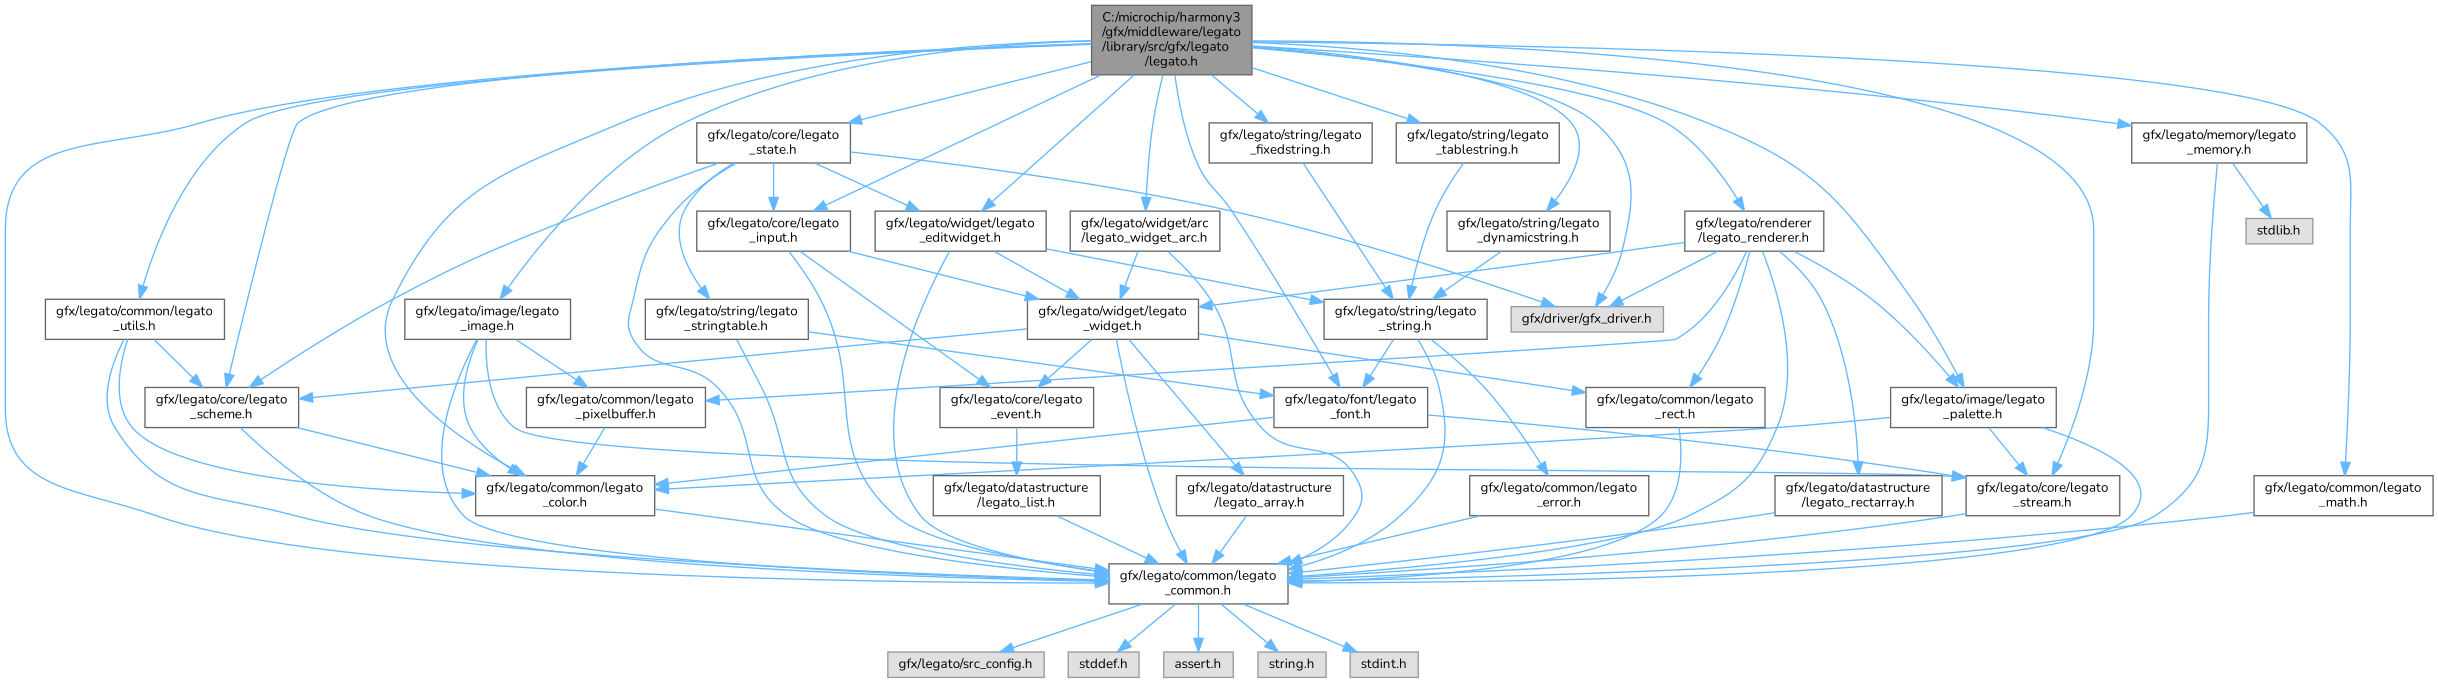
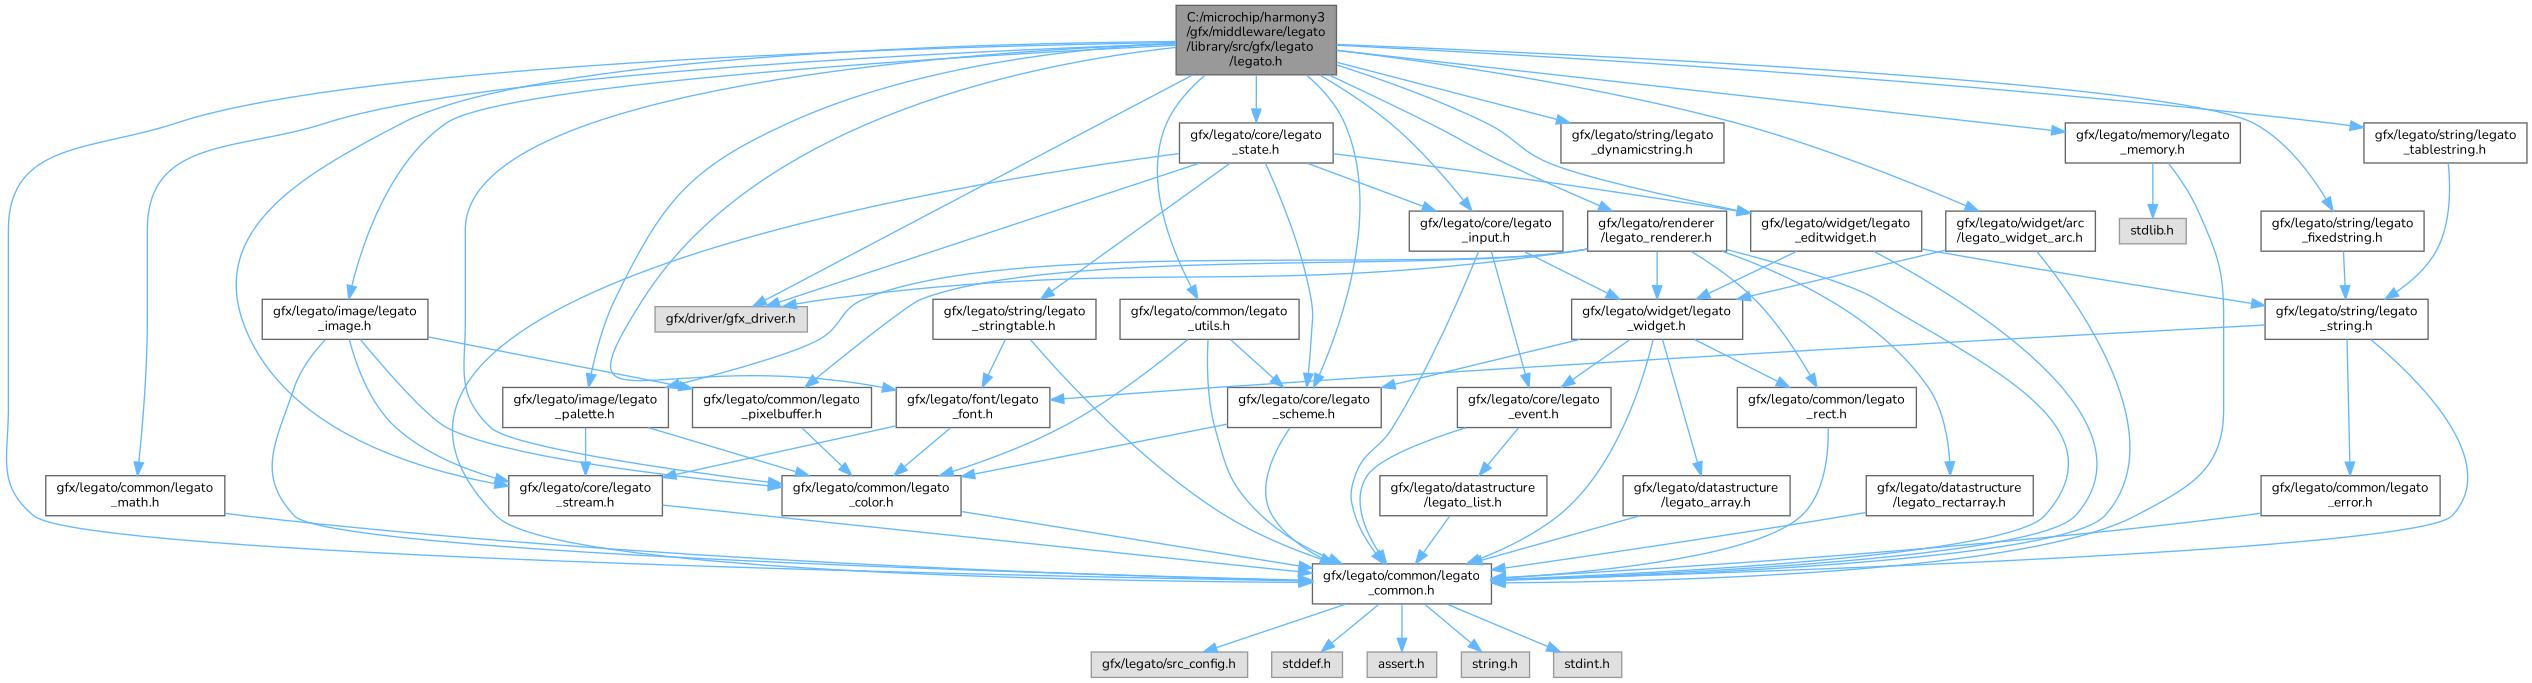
edge "gfx/legato/string/legato _dynamicstring.h" -> "gfx/legato/string/legato _string.h": removed
edge "gfx/legato/image/legato _palette.h" -> "gfx/legato/common/legato _common.h": now "gfx/legato/core/legato _event.h" -> "gfx/legato/common/legato _common.h"
